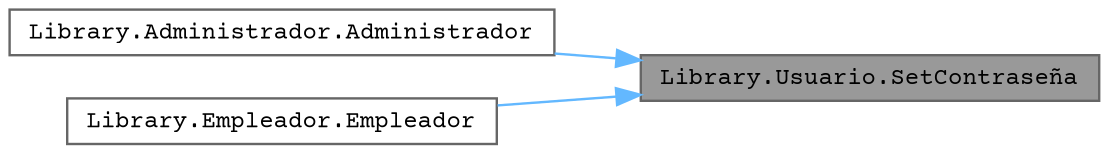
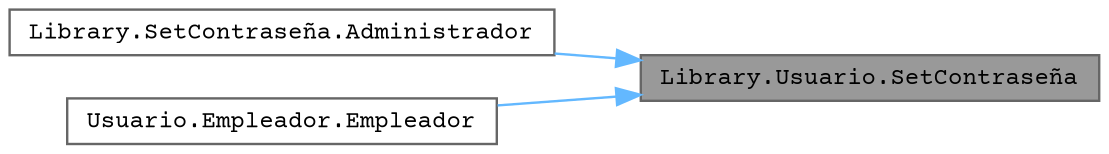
node "Library.Administrador.Administrador": label "Library.Administrador.Administrador" -> "Library.SetContraseña.Administrador"
node "Library.Empleador.Empleador": label "Library.Empleador.Empleador" -> "Usuario.Empleador.Empleador"
